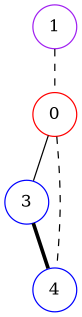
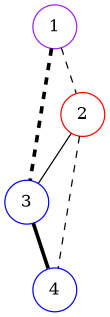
node "0": label "0" -> "2"
edge "1" -- "3": added
